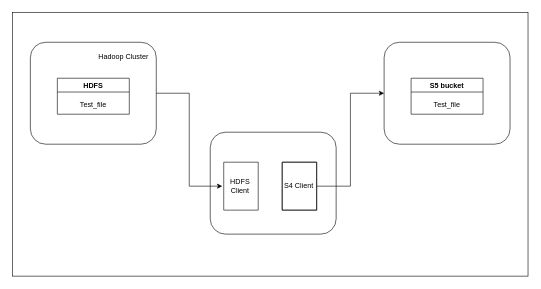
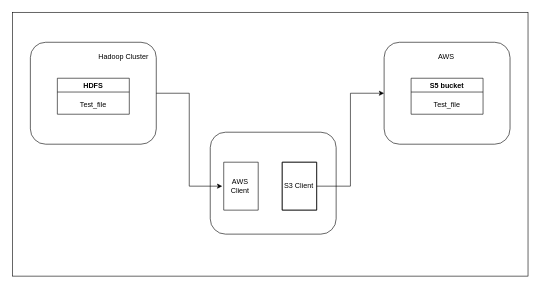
node "AWS": added
node "HDFS Client": label "HDFS Client" -> "AWS Client"
node "S4 Client": label "S4 Client" -> "S3 Client"
